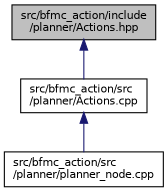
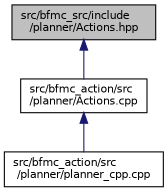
node "src/bfmc_action/include /planner/Actions.hpp": label "src/bfmc_action/include /planner/Actions.hpp" -> "src/bfmc_src/include /planner/Actions.hpp"
node "src/bfmc_action/src /planner/planner_node.cpp": label "src/bfmc_action/src /planner/planner_node.cpp" -> "src/bfmc_action/src /planner/planner_cpp.cpp"
